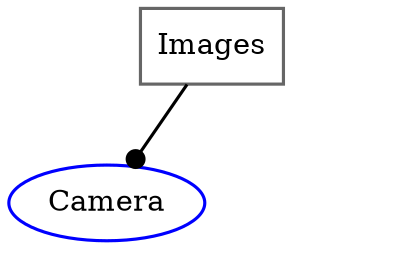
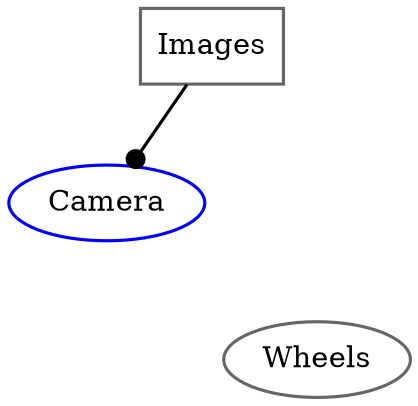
node "Wheels": added
